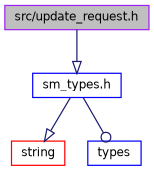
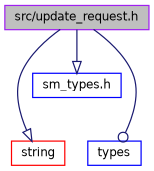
edge "sm_types.h" -> "string": now "src/update_request.h" -> "string"
edge "sm_types.h" -> "types": now "src/update_request.h" -> "types"
